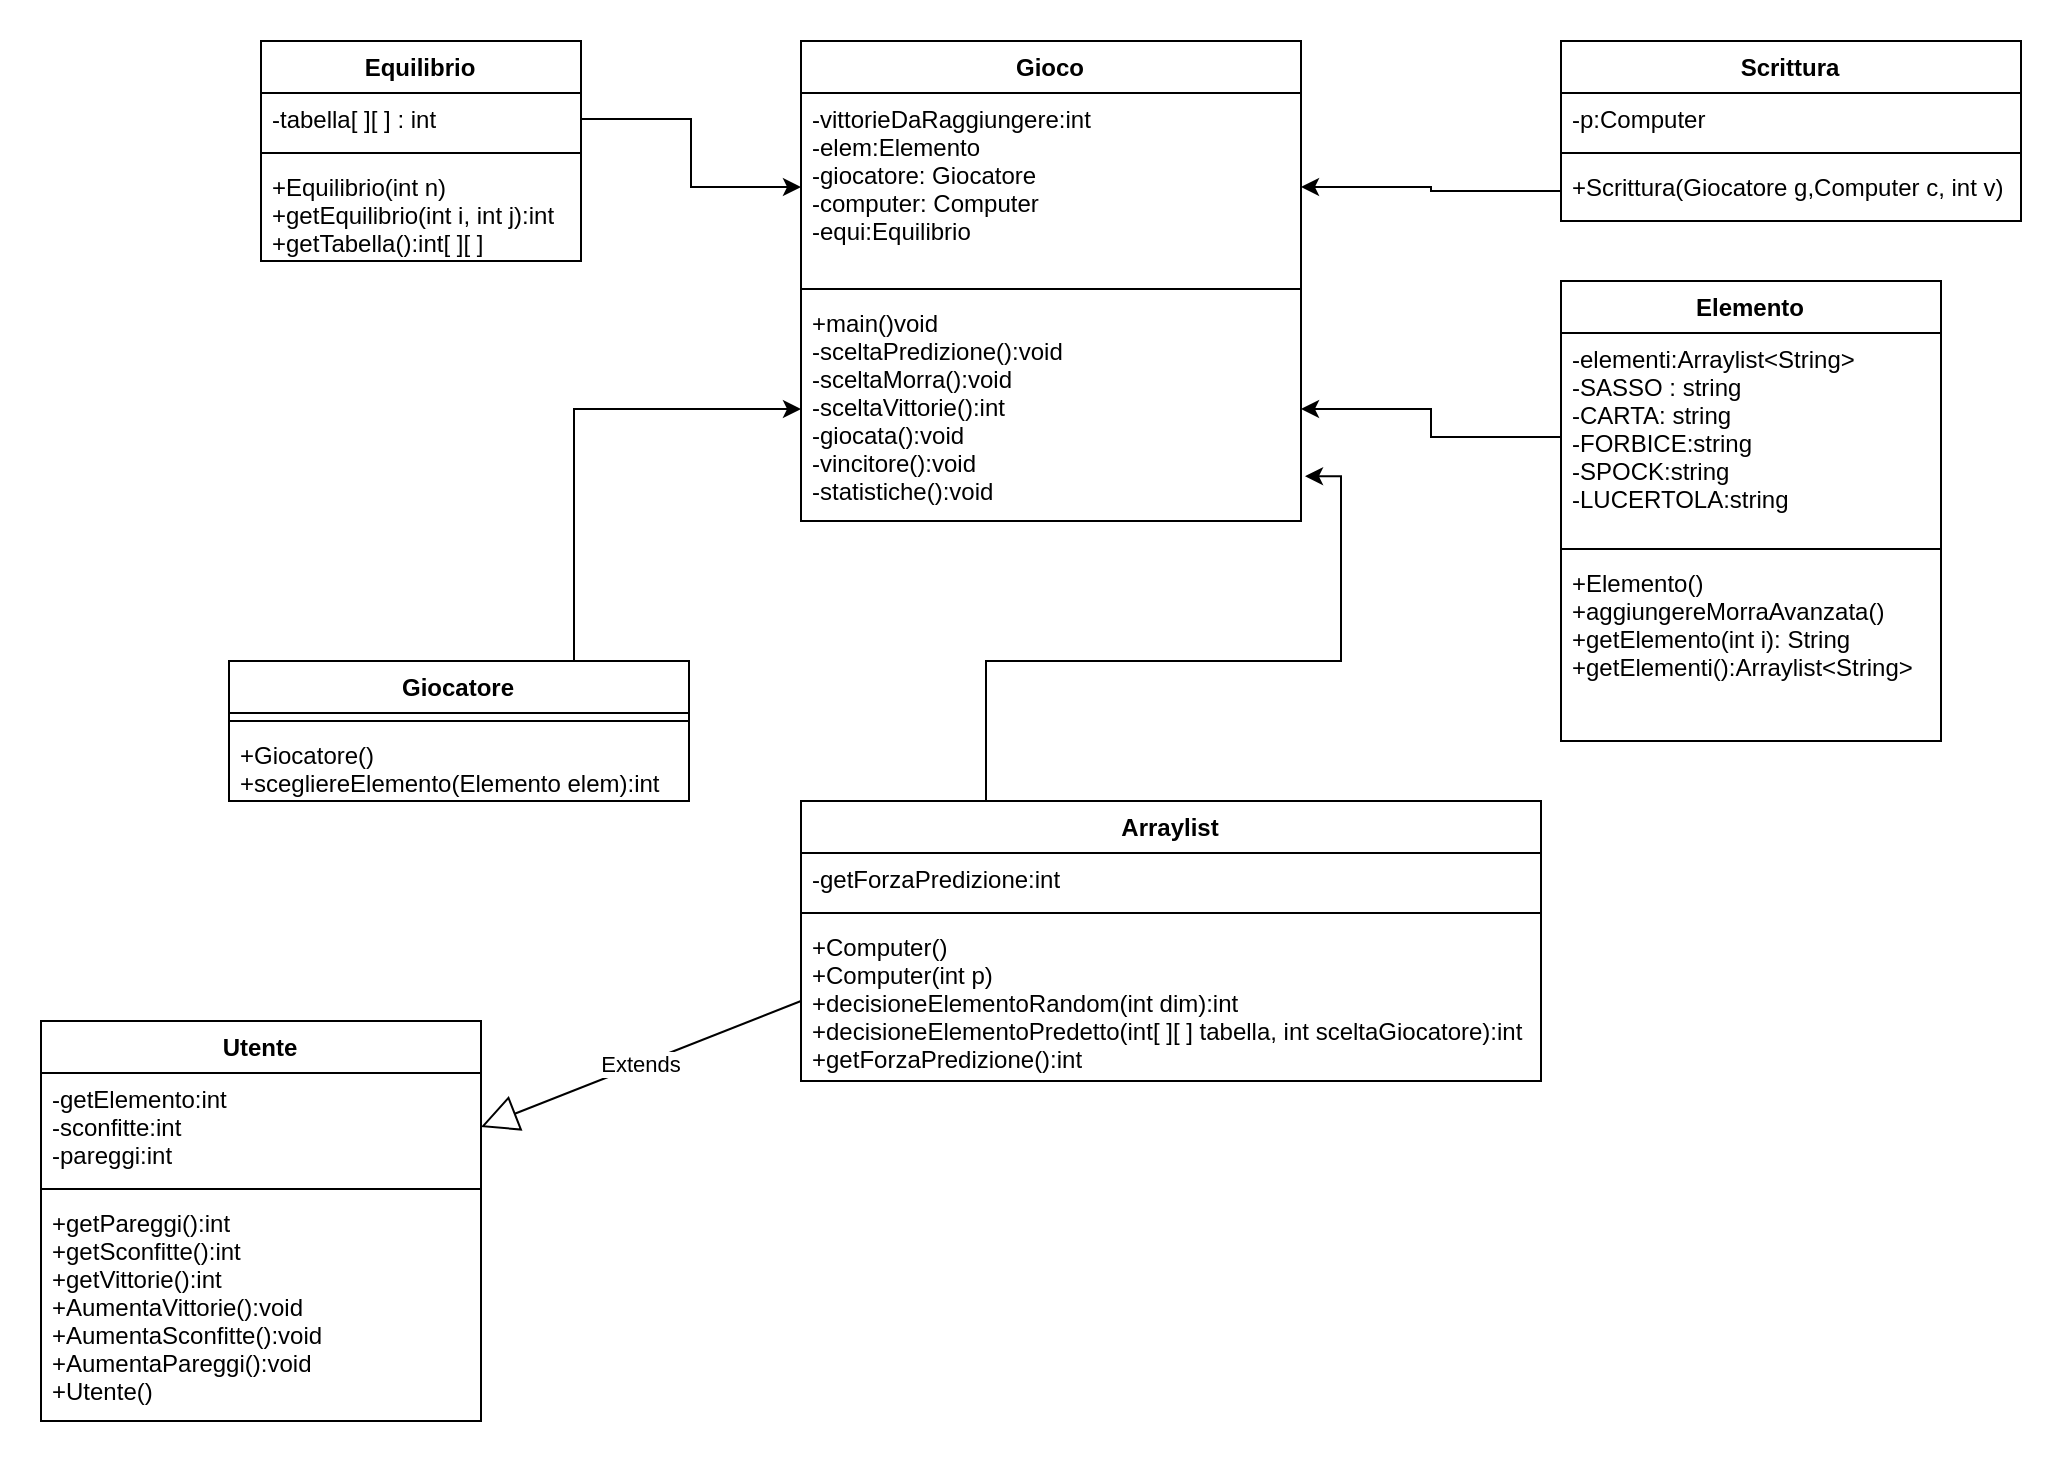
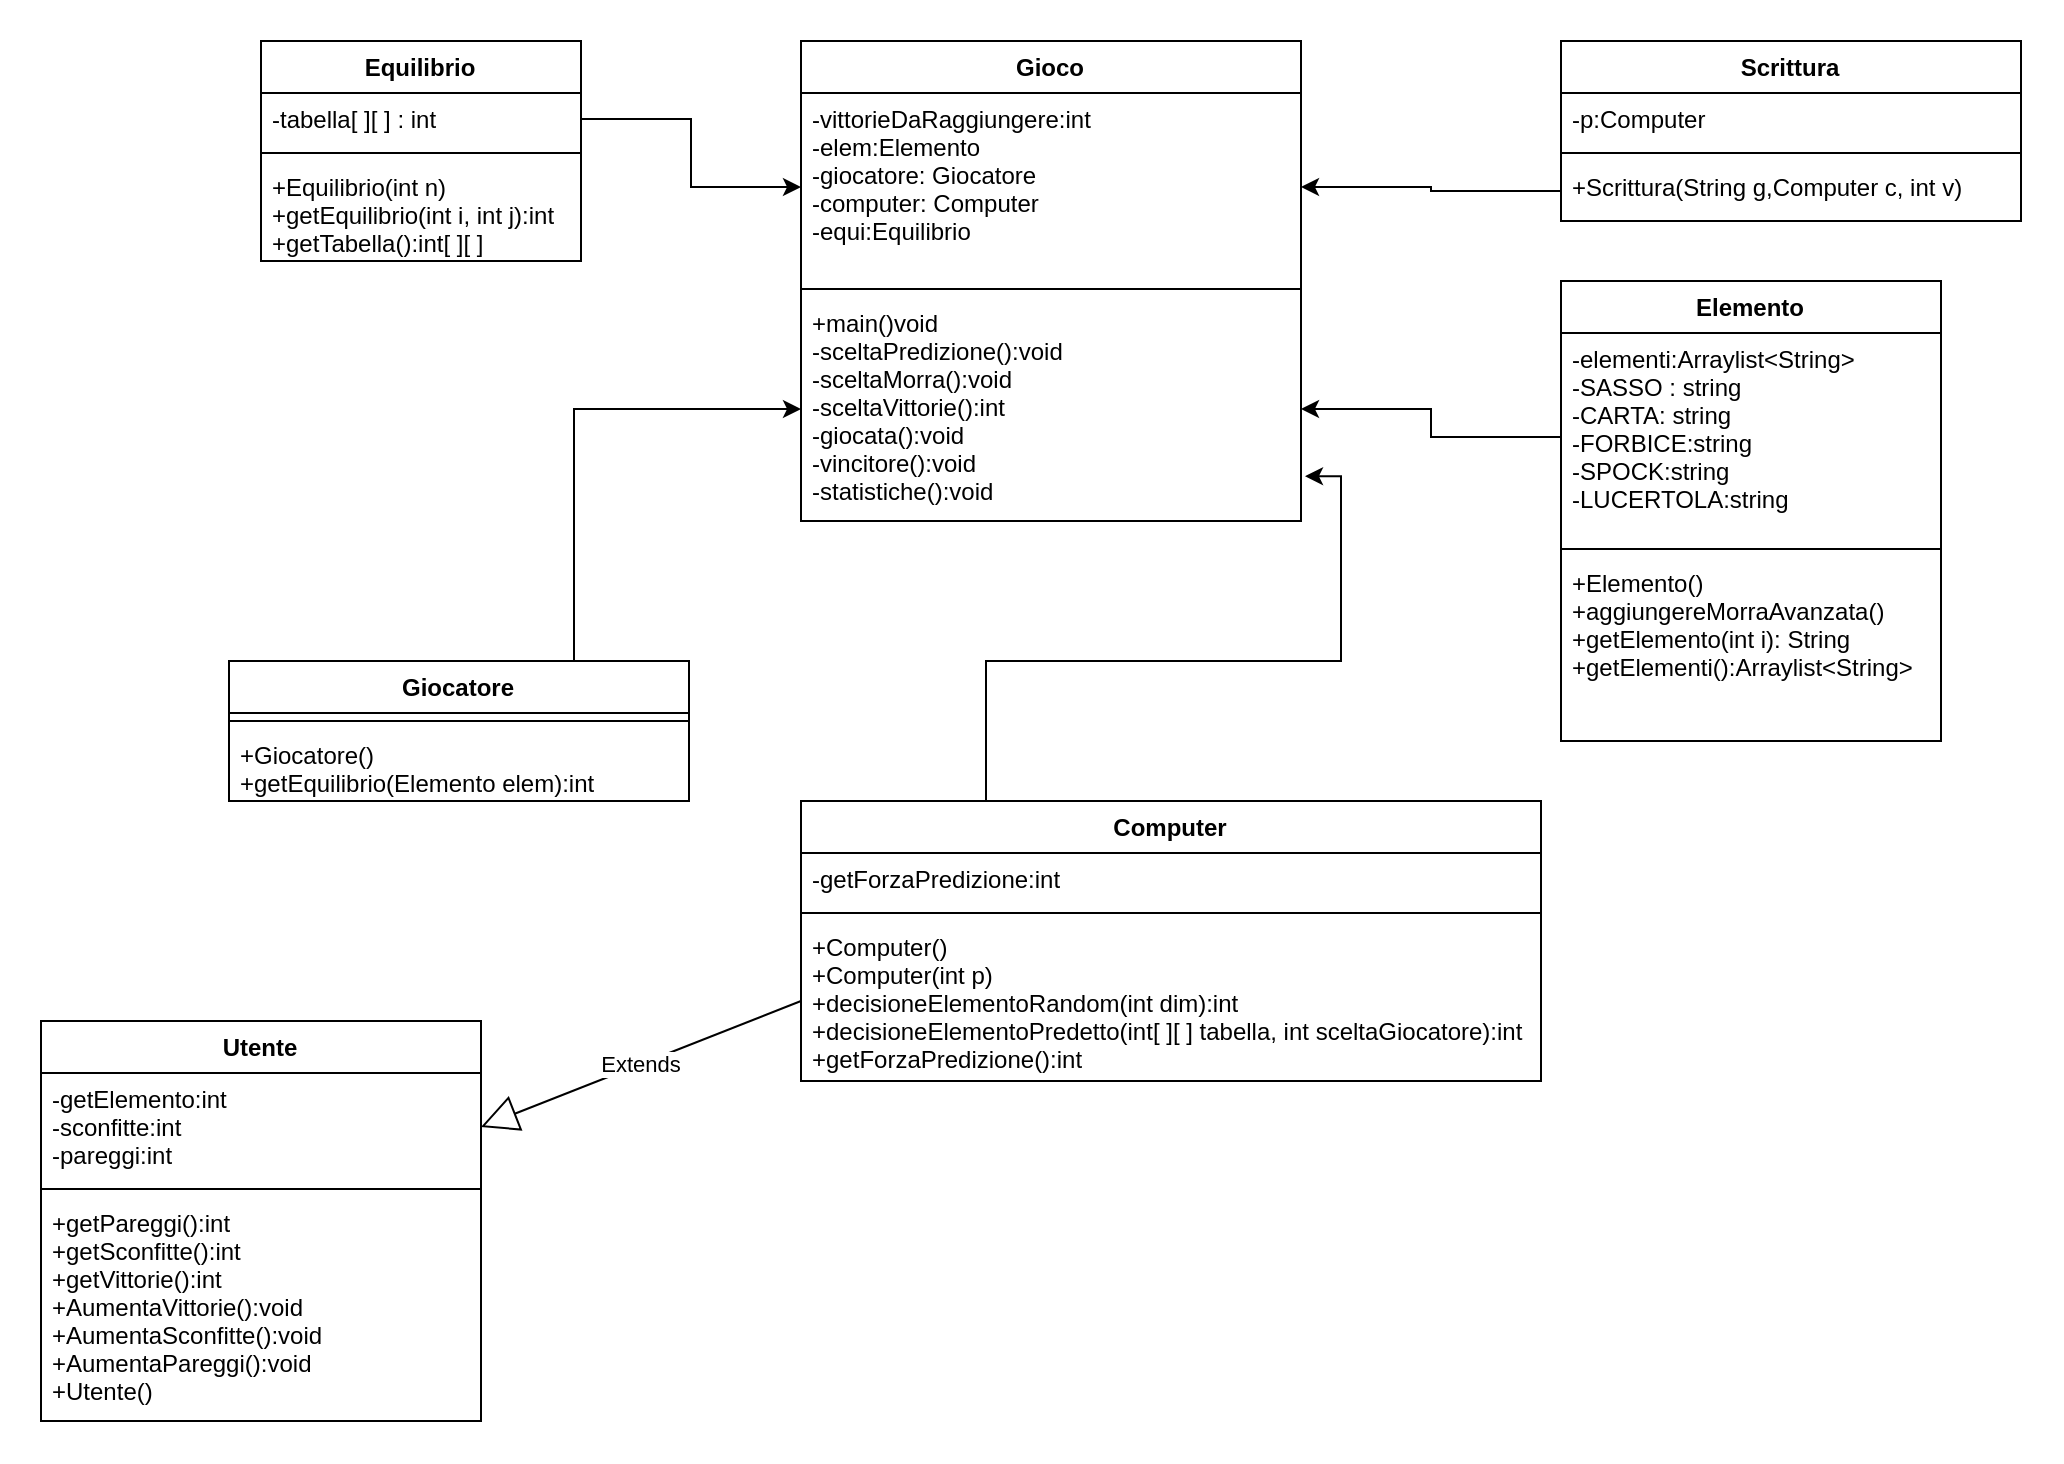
node "+Scrittura(Giocatore g,Computer c, int v)": label "+Scrittura(Giocatore g,Computer c, int v)" -> "+Scrittura(String g,Computer c, int v)"
node "+Giocatore() +scegliereElemento(Elemento elem):int": label "+Giocatore() +scegliereElemento(Elemento elem):int" -> "+Giocatore() +getEquilibrio(Elemento elem):int"
node "Arraylist": label "Arraylist" -> "Computer"
